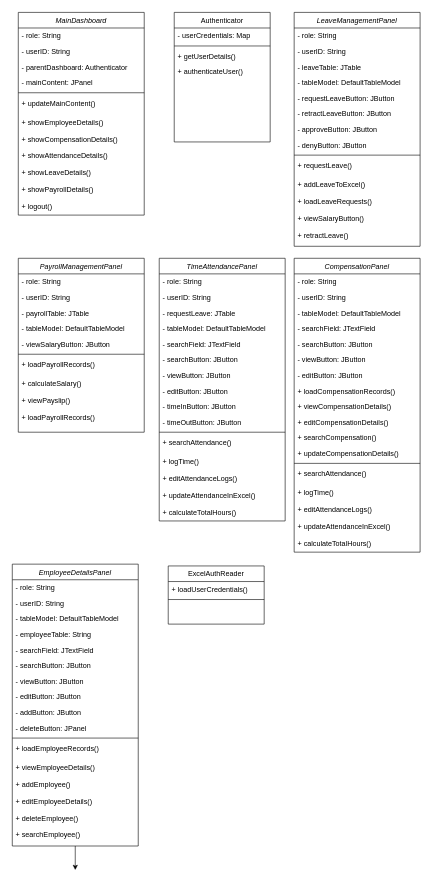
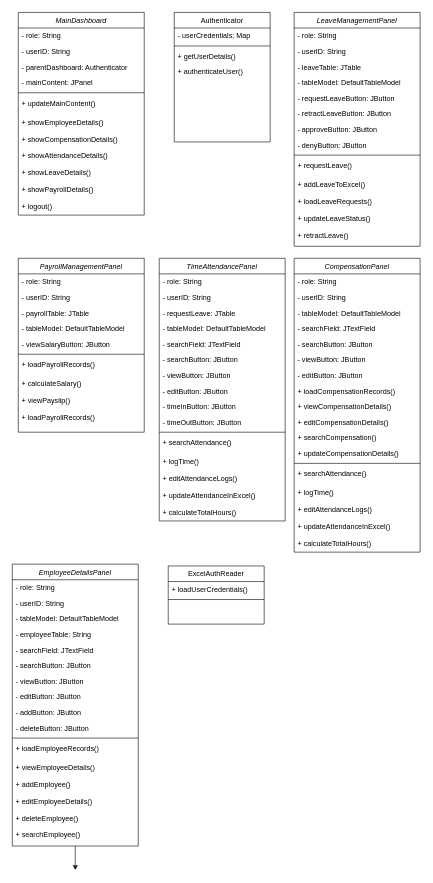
node "+ viewSalaryButton()": label "+ viewSalaryButton()" -> "+ updateLeaveStatus()"
node "- deleteButton: JPanel": label "- deleteButton: JPanel" -> "- deleteButton: JButton"
